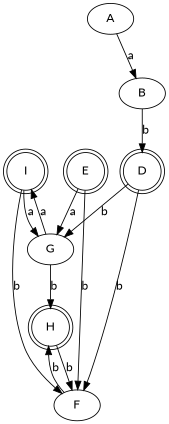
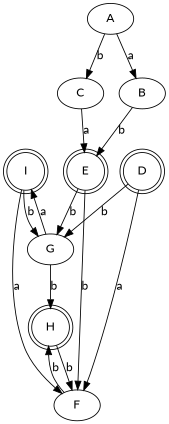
node "C": added
edge "B" -> "D": now "B" -> "E"
edge "I" -> "G": label "a" -> "b"
edge "E" -> "G": label "a" -> "b"
edge "I" -> "F": label "b" -> "a"
edge "D" -> "F": label "b" -> "a"
